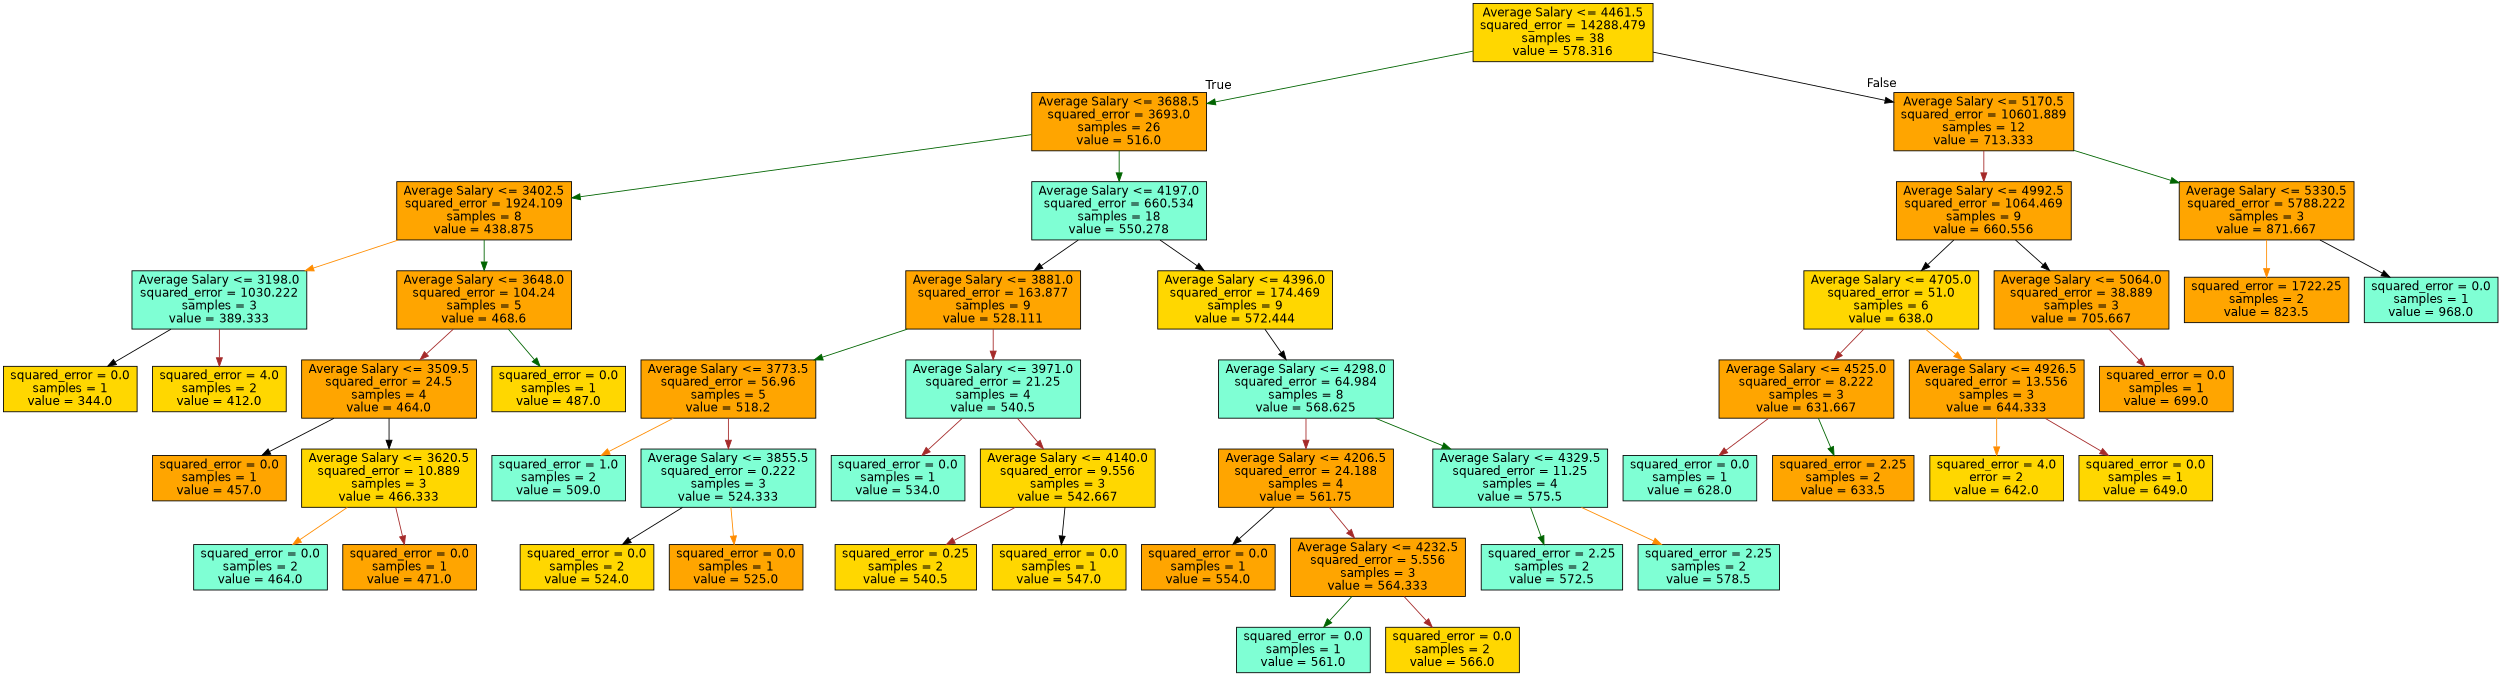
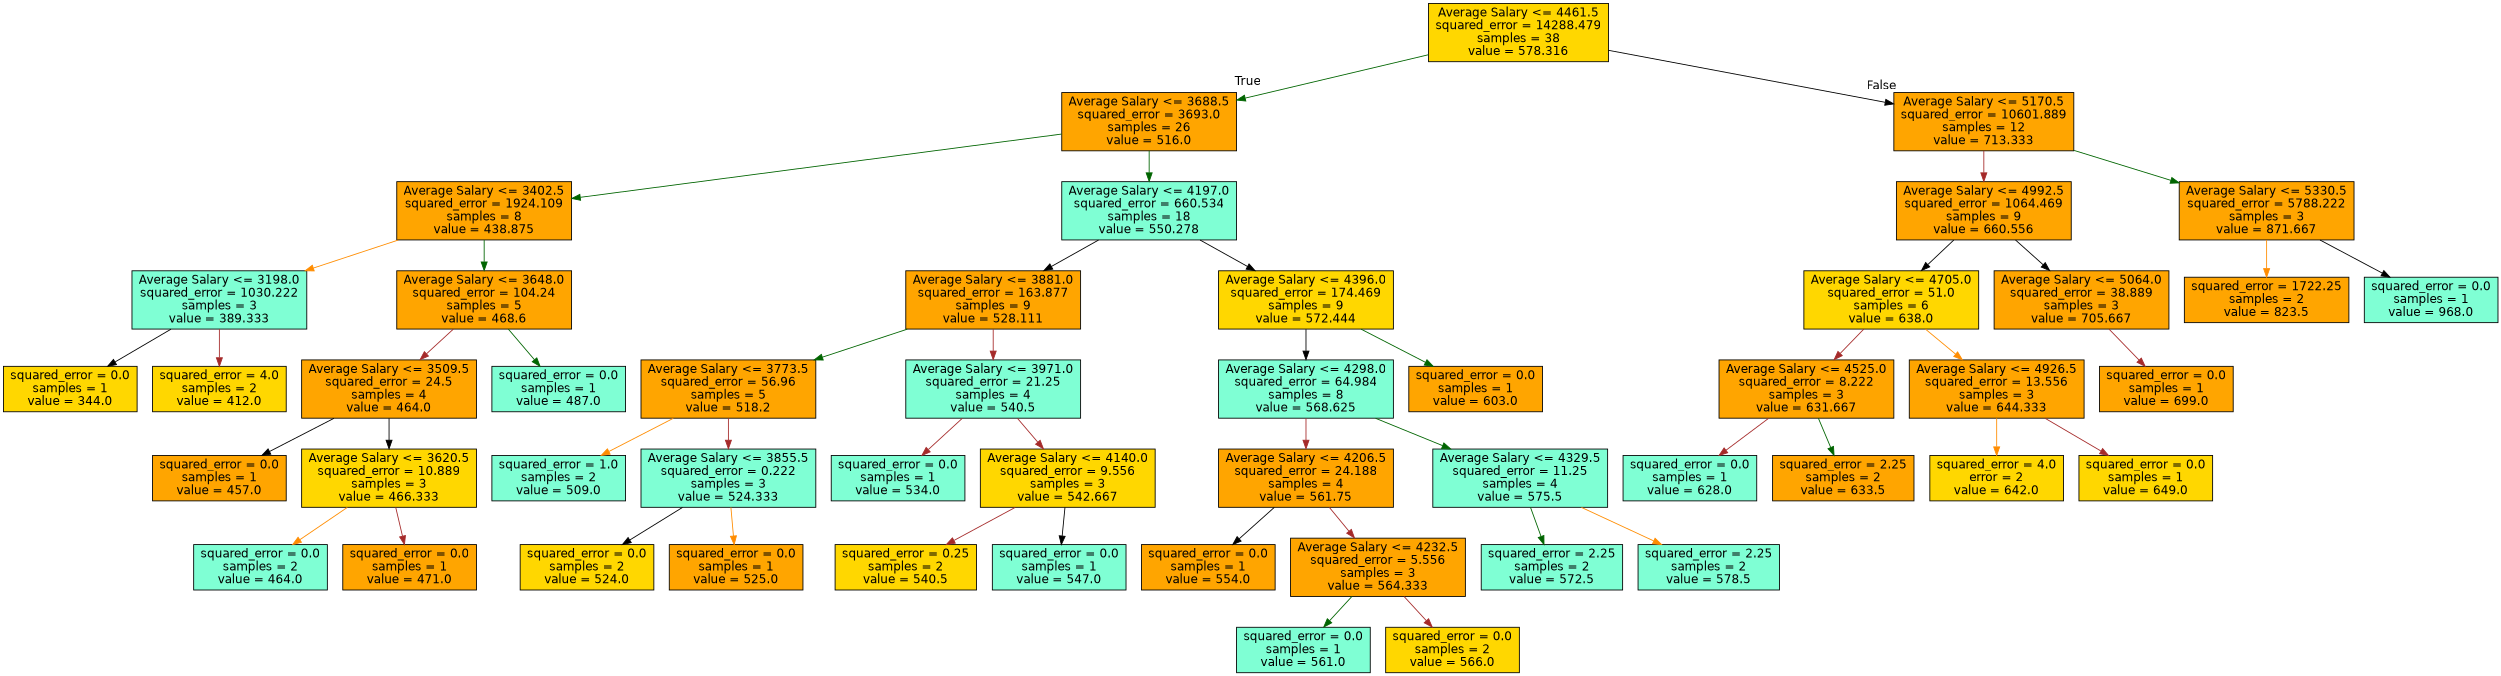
node "squared_error = 0.0 samples = 1 value = 487.0": fillcolor gold -> aquamarine
node "squared_error = 0.0 samples = 1 value = 603.0": added
node "squared_error = 0.0 samples = 1 value = 547.0": fillcolor gold -> aquamarine
